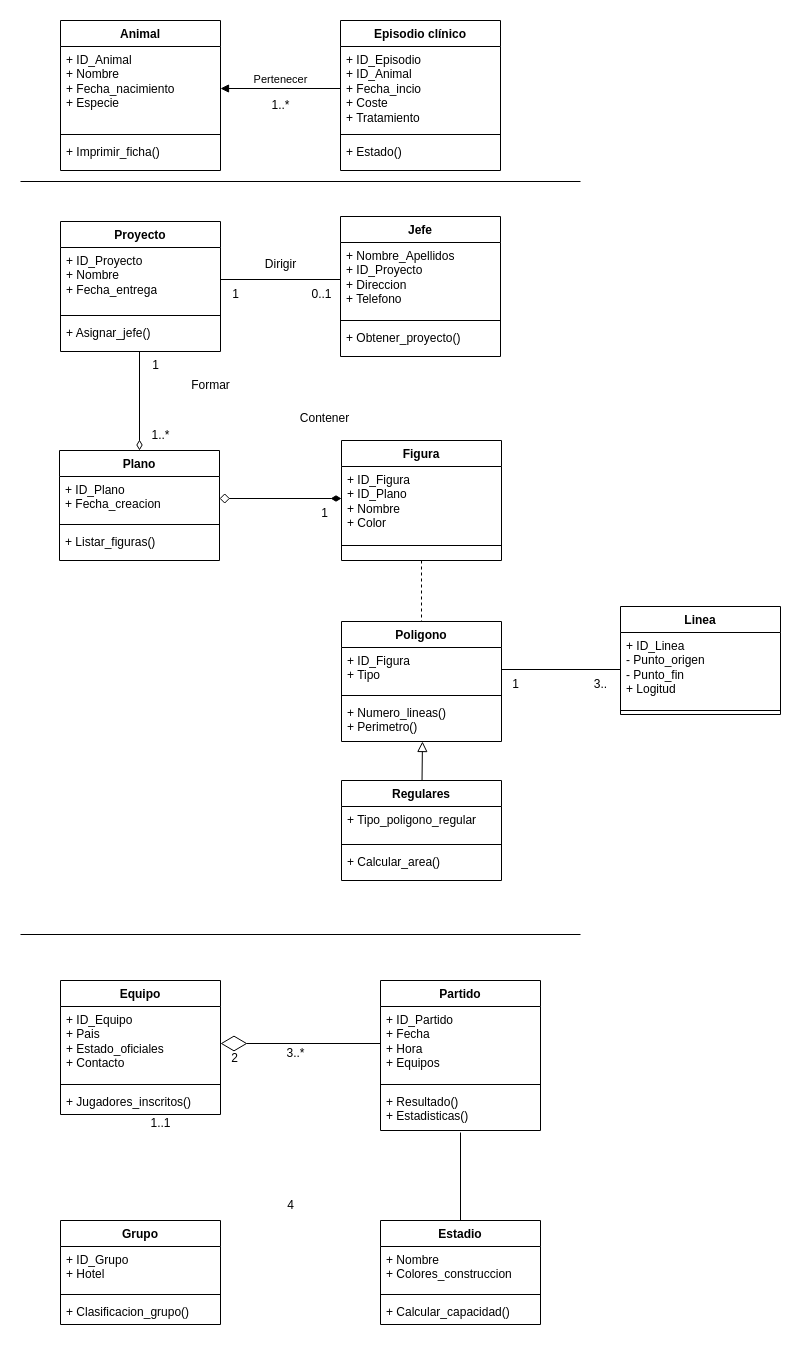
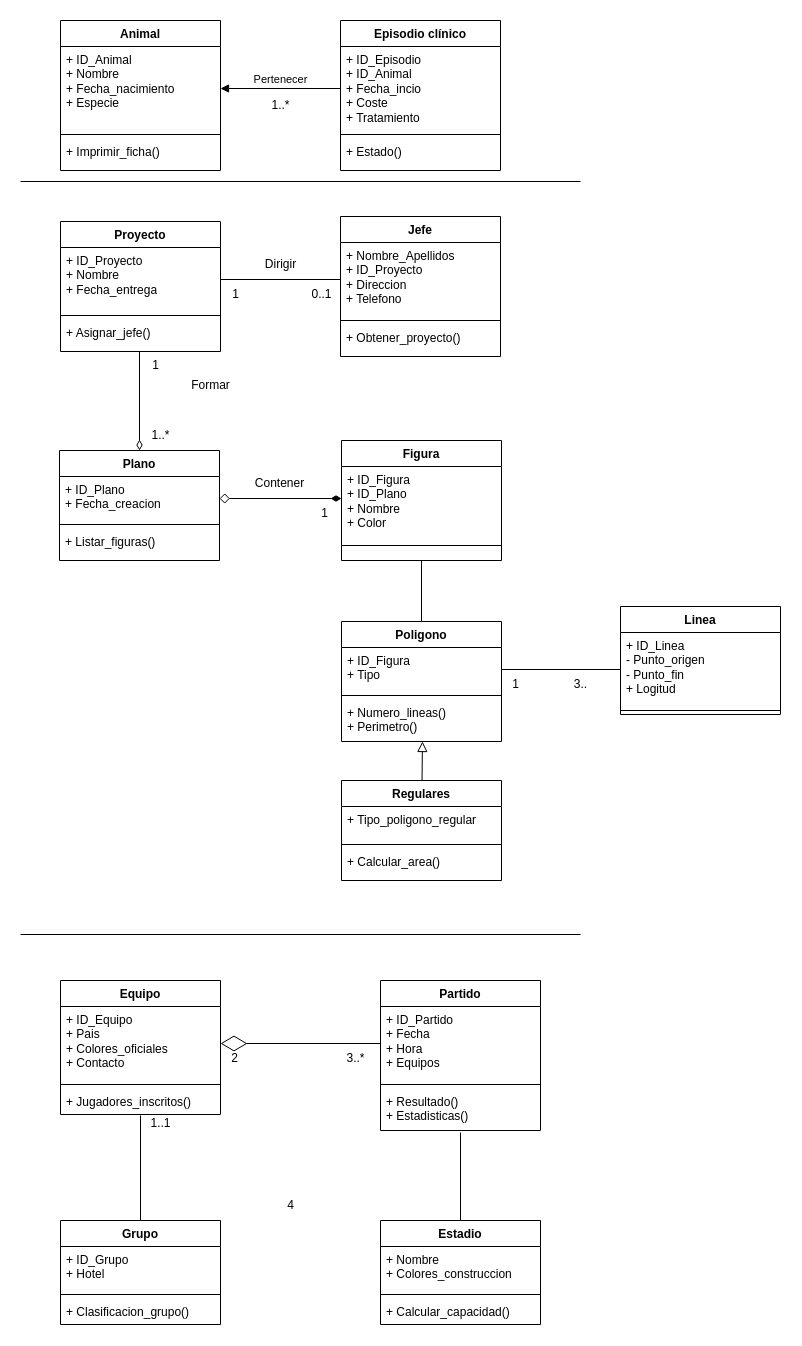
node "Contener": moved (325, 419) -> (280, 484)
edge "Figura" -- "Poligono": style dashed -> solid
node "3..": moved (601, 685) -> (581, 685)
node "+ ID_Equipo + Pais + Estado_oficiales + Contacto": label "+ ID_Equipo + Pais + Estado_oficiales + Contacto" -> "+ ID_Equipo + Pais + Colores_oficiales + Contacto"
node "3..*": moved (296, 1054) -> (356, 1059)
edge "+ Jugadores_inscritos()" -- "Grupo": added
